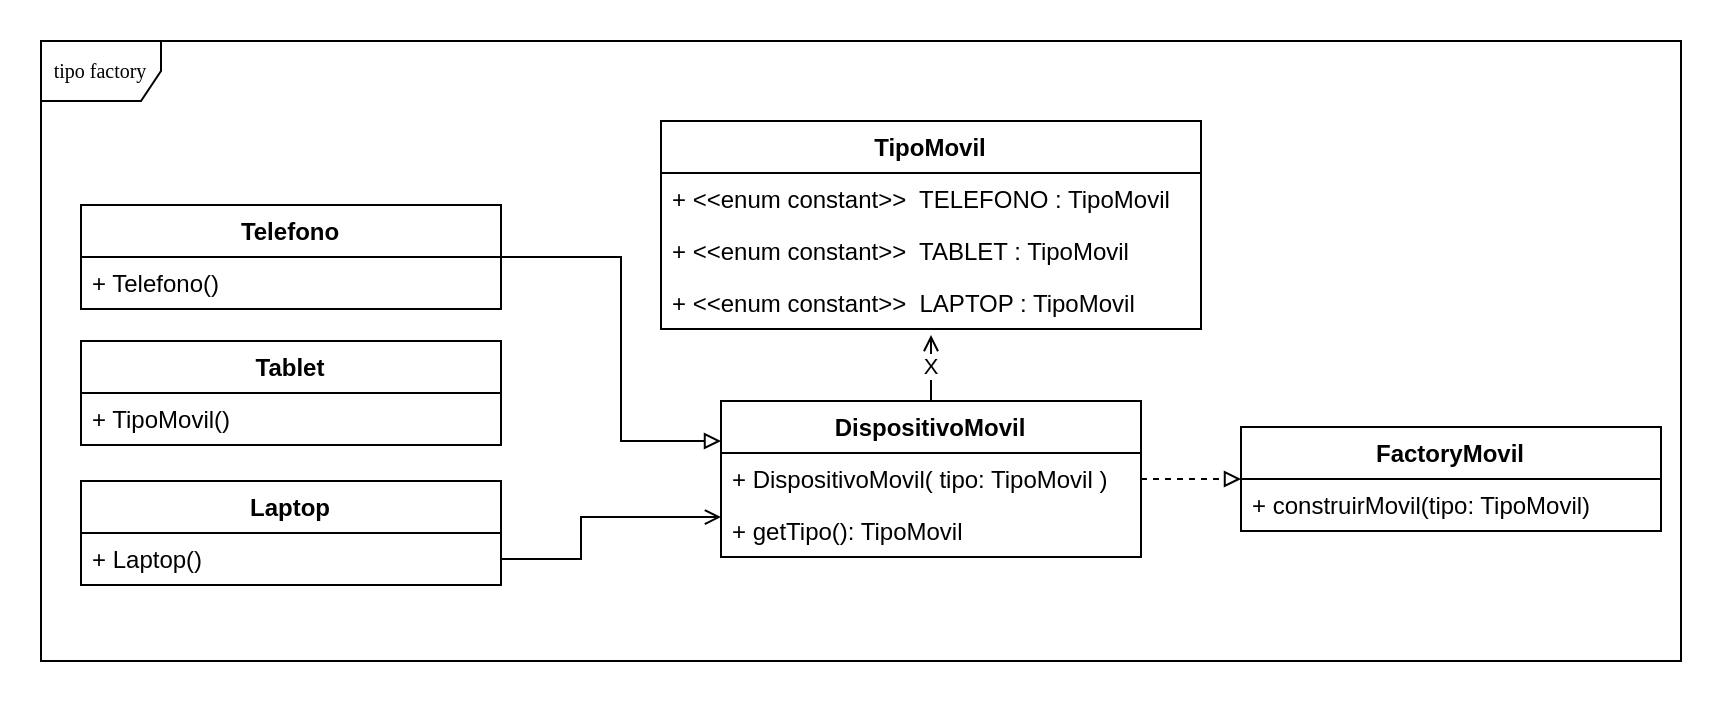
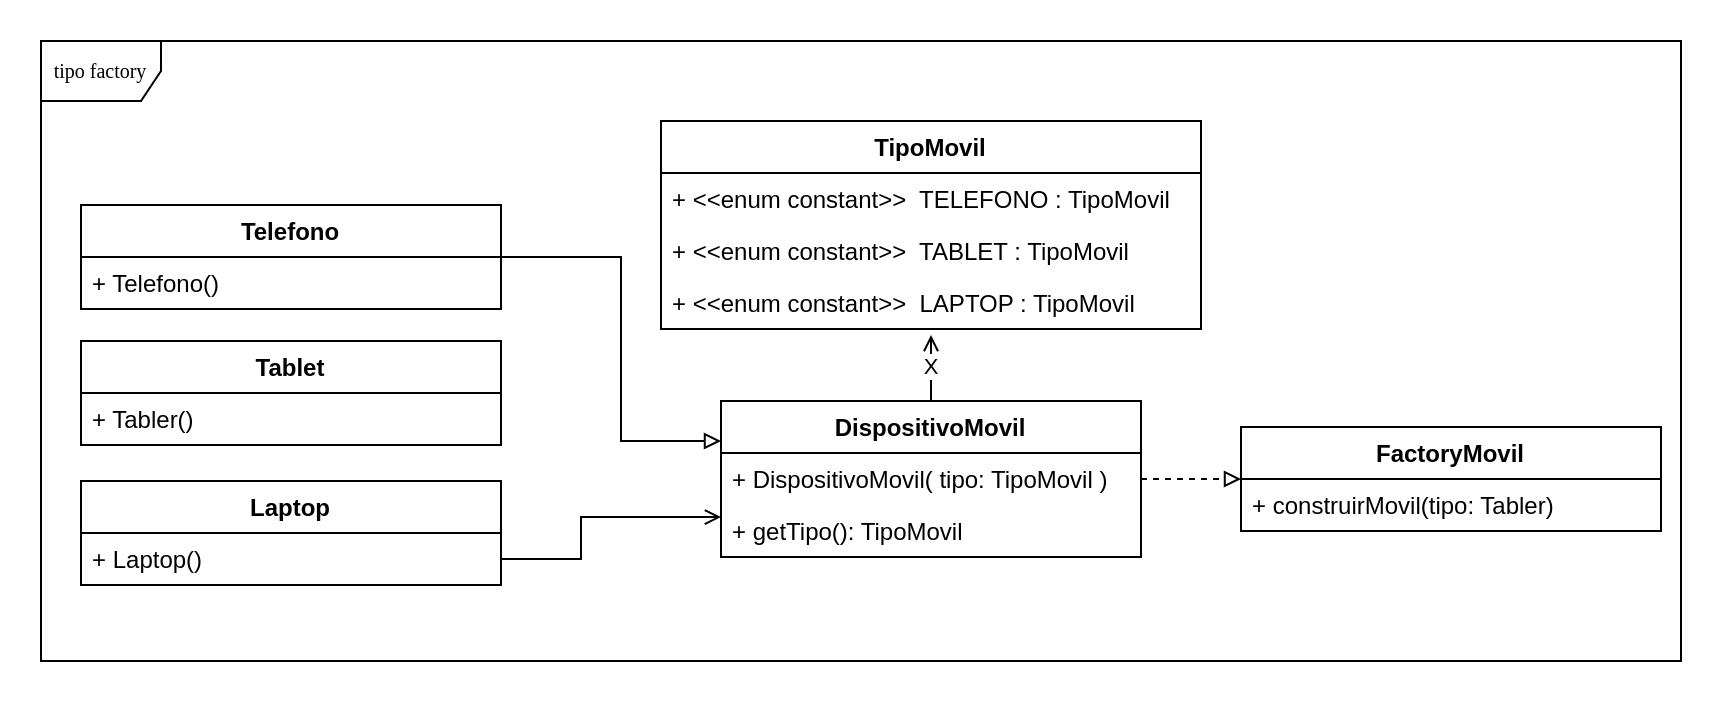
node "+ TipoMovil()": label "+ TipoMovil()" -> "+ Tabler()"
node "+ construirMovil(tipo: TipoMovil)": label "+ construirMovil(tipo: TipoMovil)" -> "+ construirMovil(tipo: Tabler)"
